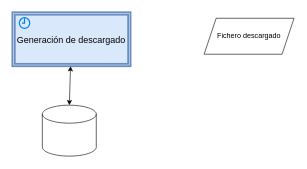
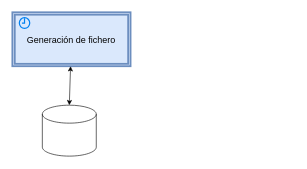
node "Fichero descargado": removed
node "Generación de descargado": label "Generación de descargado" -> "Generación de fichero"
